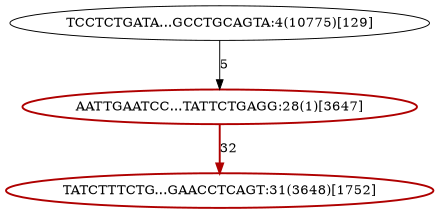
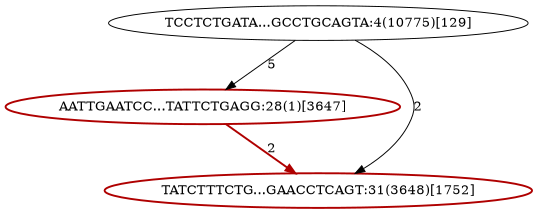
edge "TCCTCTGATA...GCCTGCAGTA:4(10775)[129]" -> "TATCTTTCTG...GAACCTCAGT:31(3648)[1752]": added, label "2"
edge "AATTGAATCC...TATTCTGAGG:28(1)[3647]" -> "TATCTTTCTG...GAACCTCAGT:31(3648)[1752]": label "32" -> "2"
